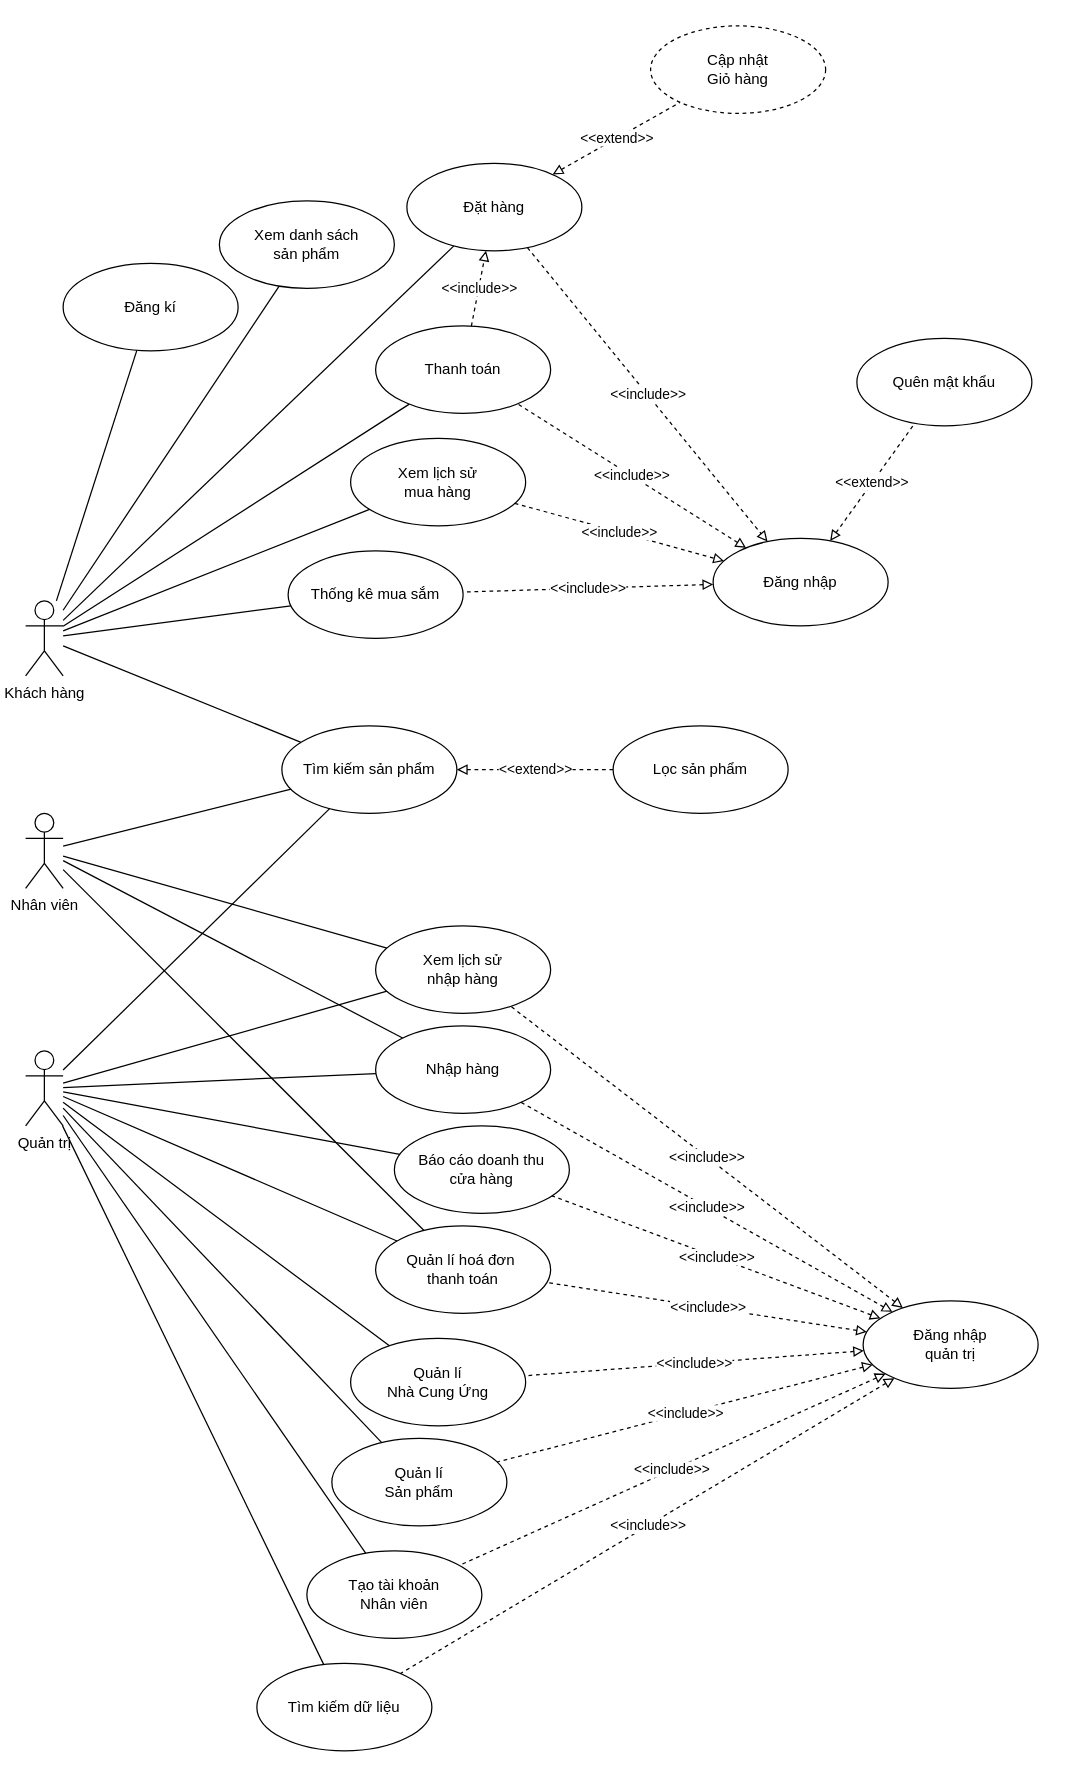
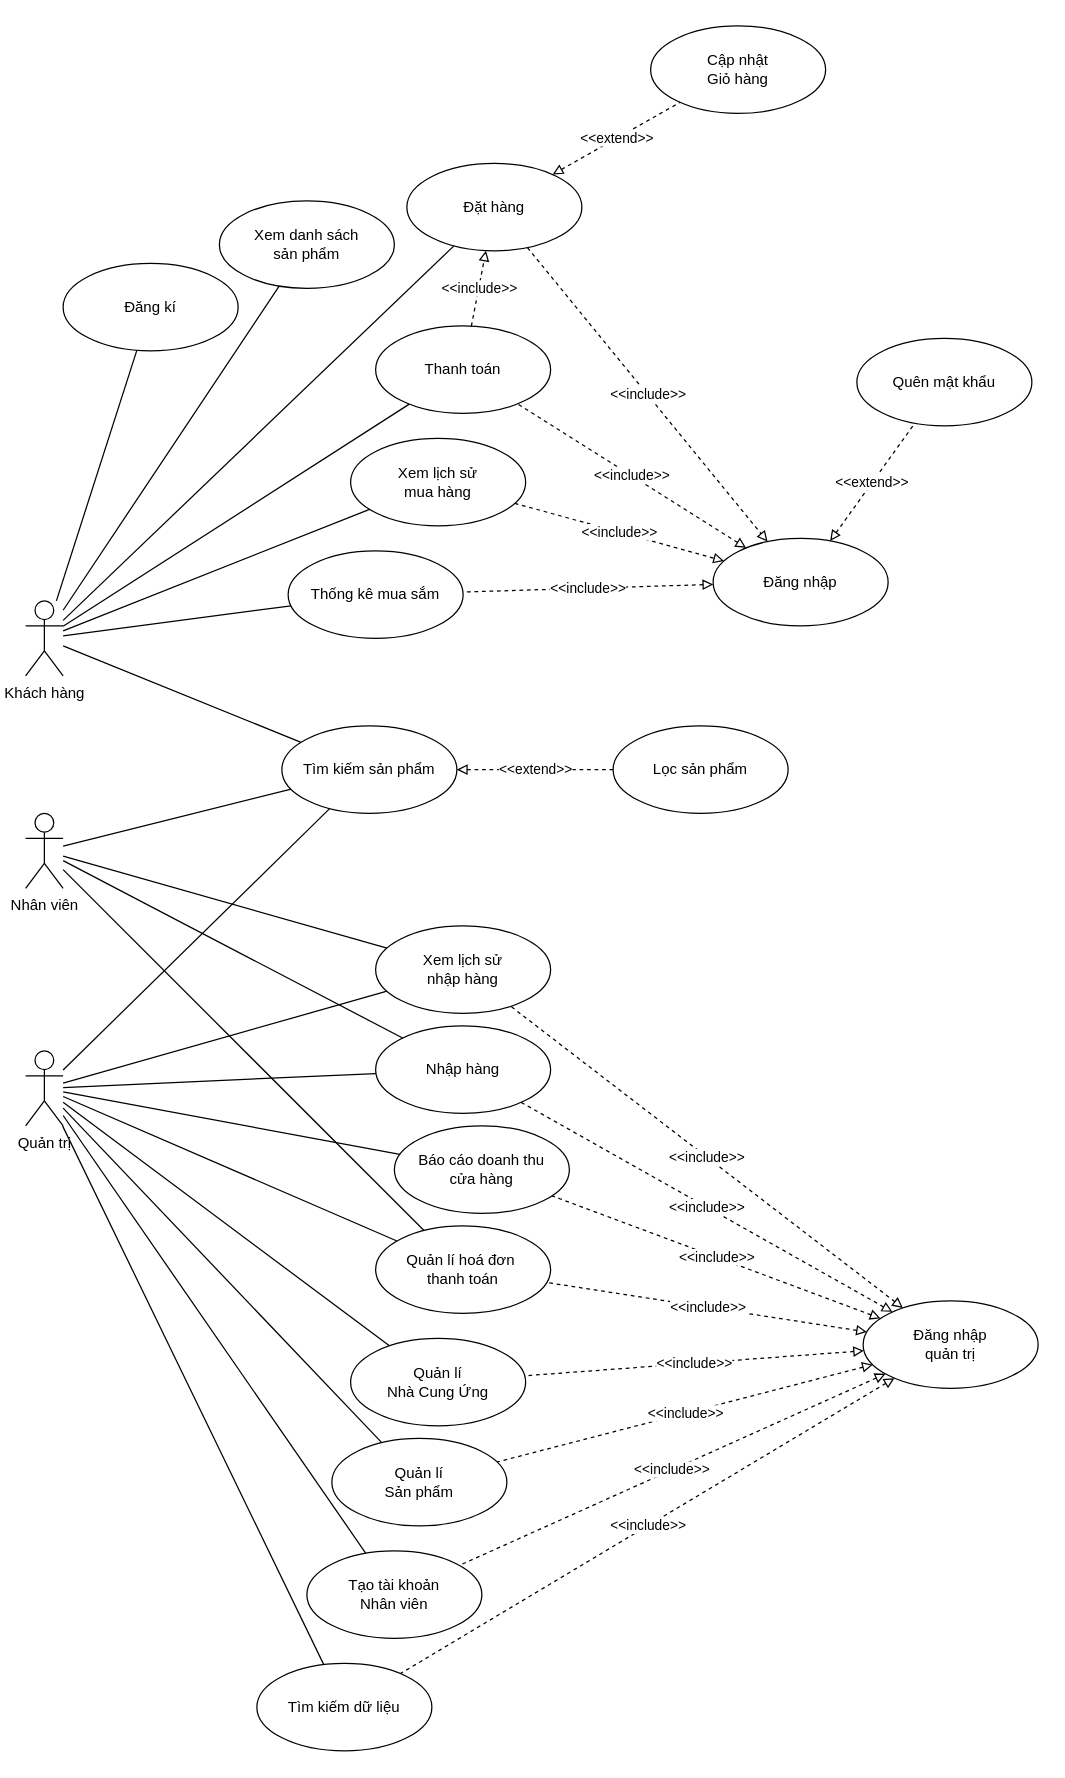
node "Cập nhật Giỏ hàng": style dashed -> solid
